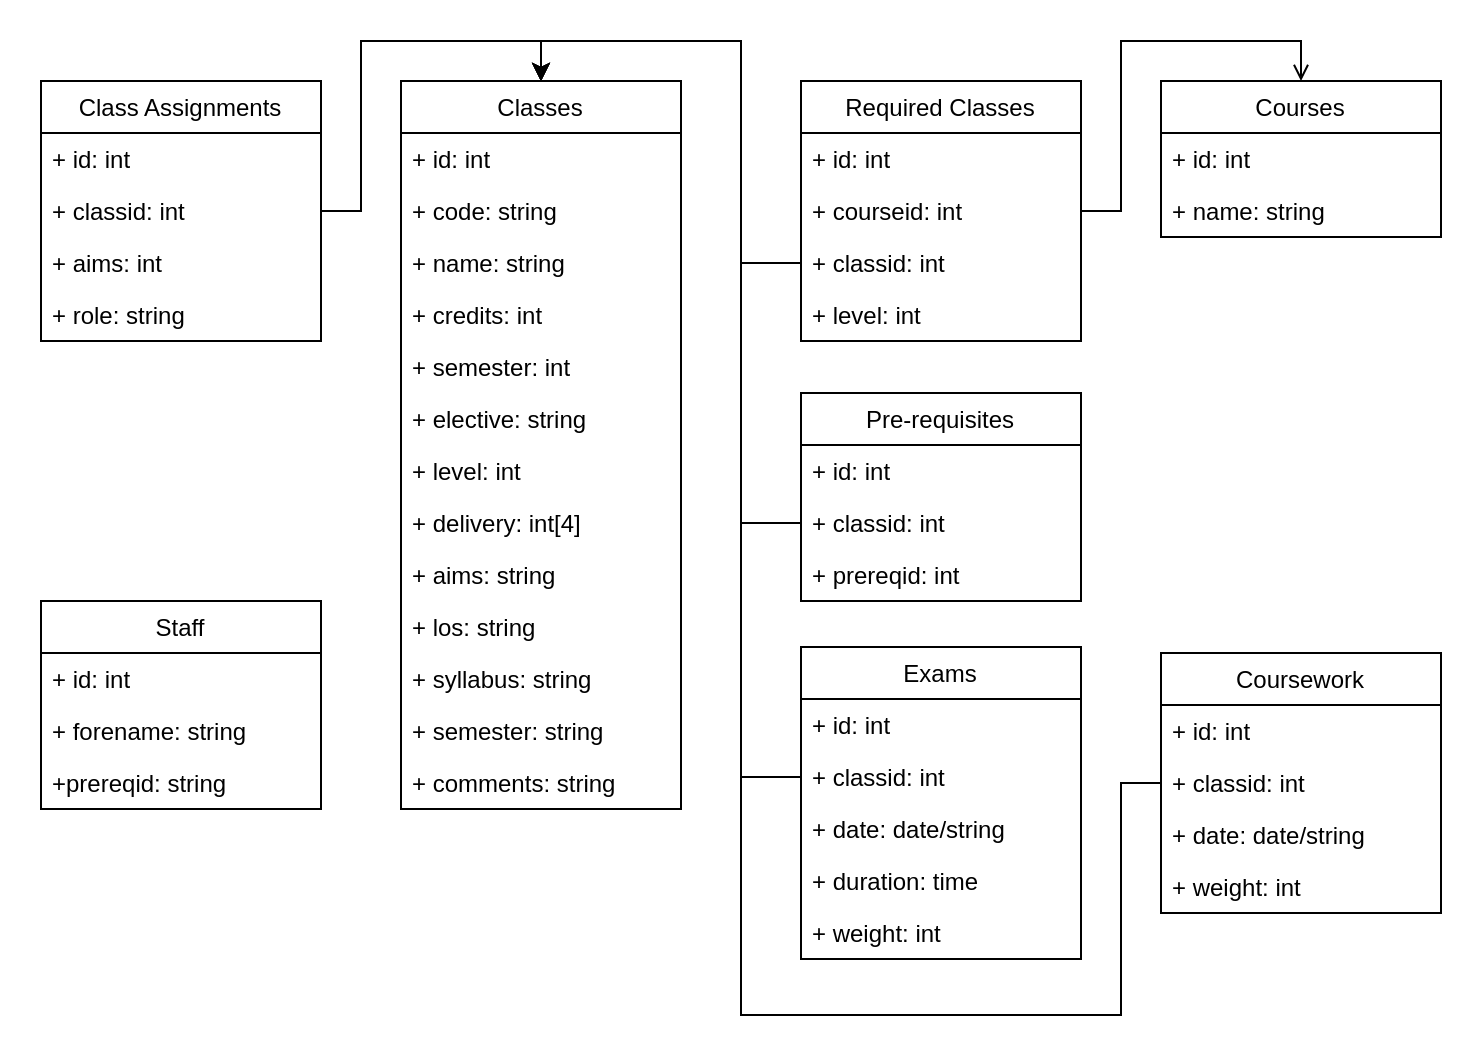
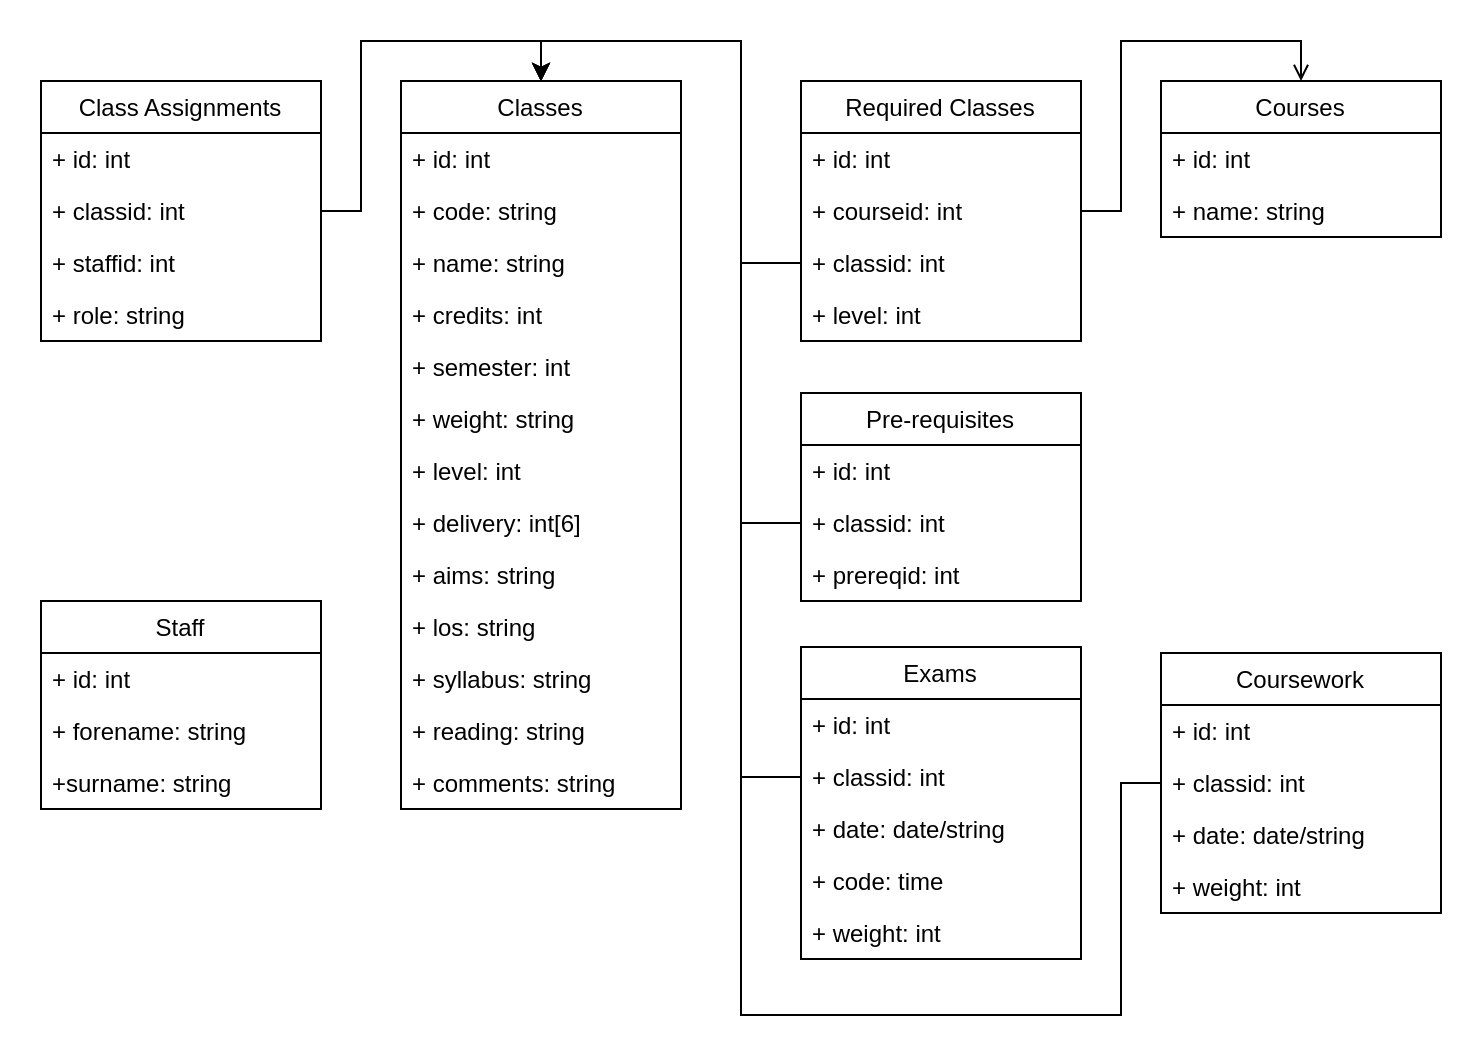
node "+ aims: int": label "+ aims: int" -> "+ staffid: int"
node "+ elective: string": label "+ elective: string" -> "+ weight: string"
node "+ delivery: int[4]": label "+ delivery: int[4]" -> "+ delivery: int[6]"
node "+ semester: string": label "+ semester: string" -> "+ reading: string"
node "+prereqid: string": label "+prereqid: string" -> "+surname: string"
node "+ duration: time": label "+ duration: time" -> "+ code: time"
